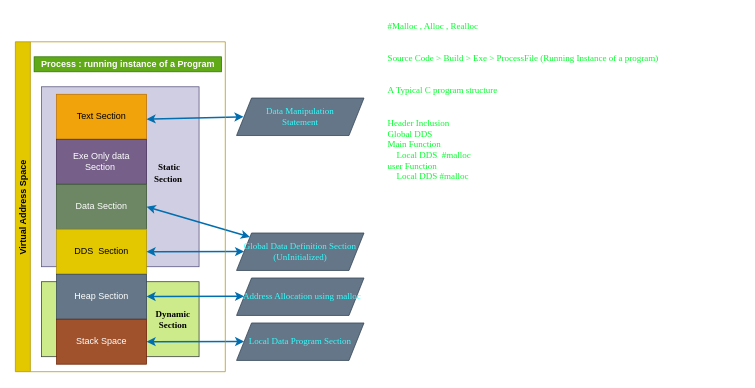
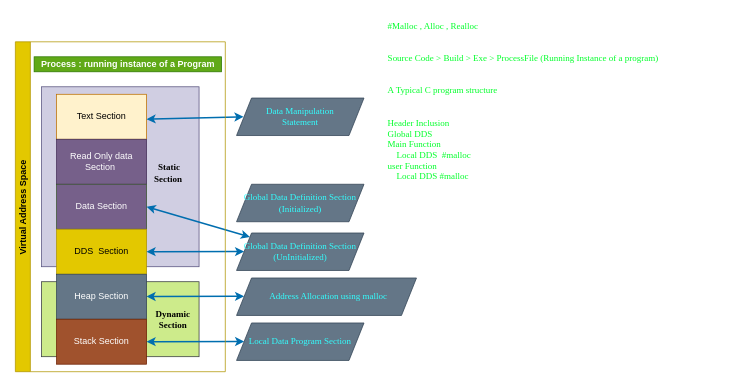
node "Text Section": fillcolor #f0a30a -> #fff2cc
node "Exe Only data Section": label "Exe Only data Section" -> "Read Only data Section"
node "Global Data Definition Section (Initialized)": added
node "Data Section": fillcolor #6d8764 -> #76608a
node "Address Allocation using malloc": size 128x38 -> 180x38
node "Stack Space": label "Stack Space" -> "Stack Section"
